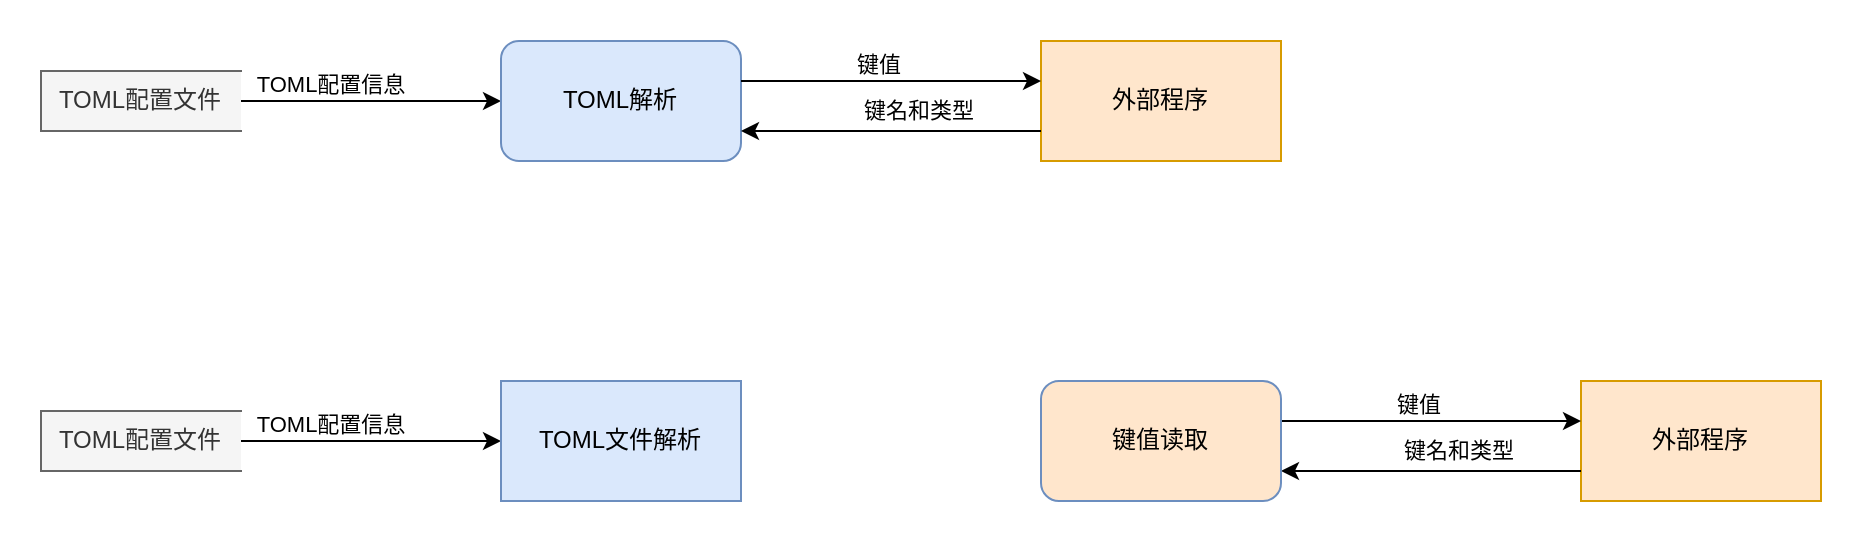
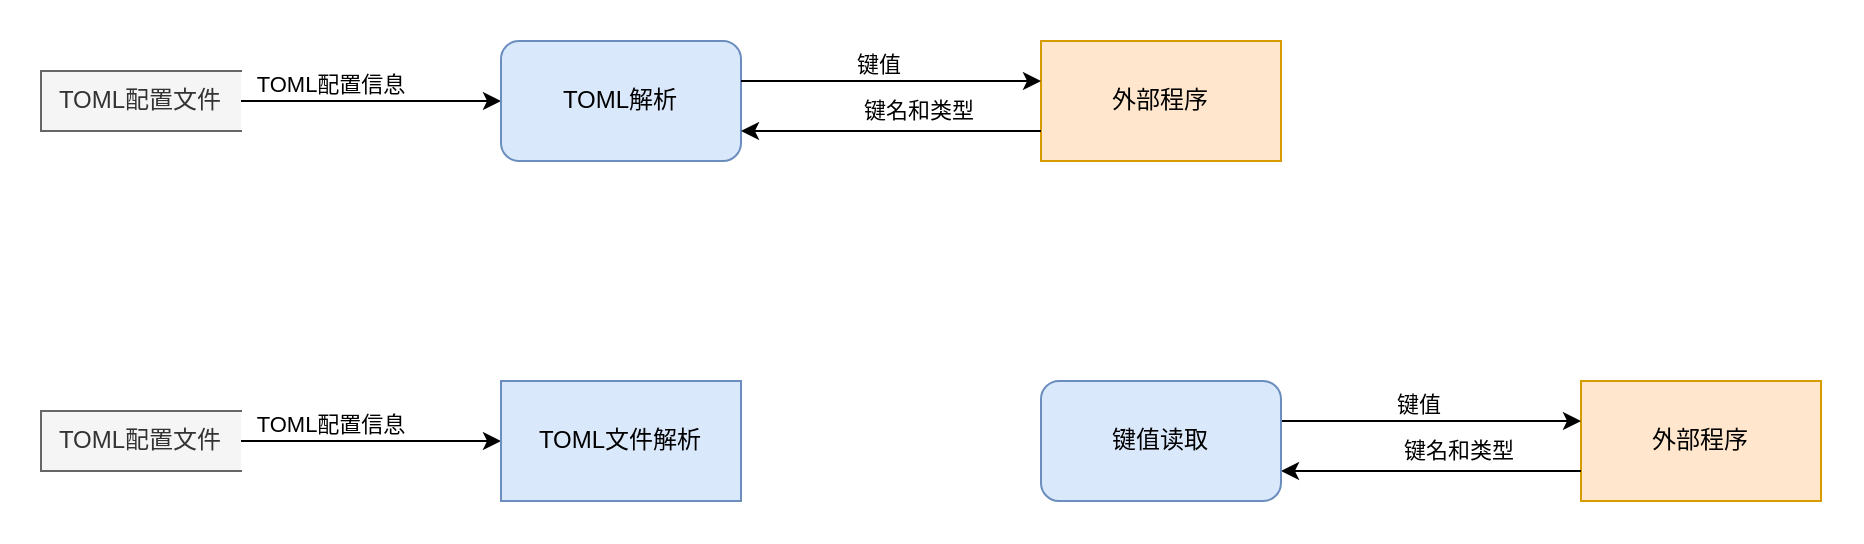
node "键值读取": fillcolor #ffe6cc -> #dae8fc
